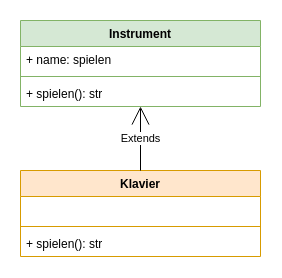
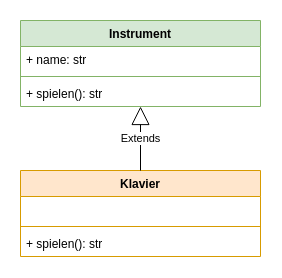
node "+ name: spielen": label "+ name: spielen" -> "+ name: str"
edge "Klavier" -> "Instrument": arrowhead open -> block
